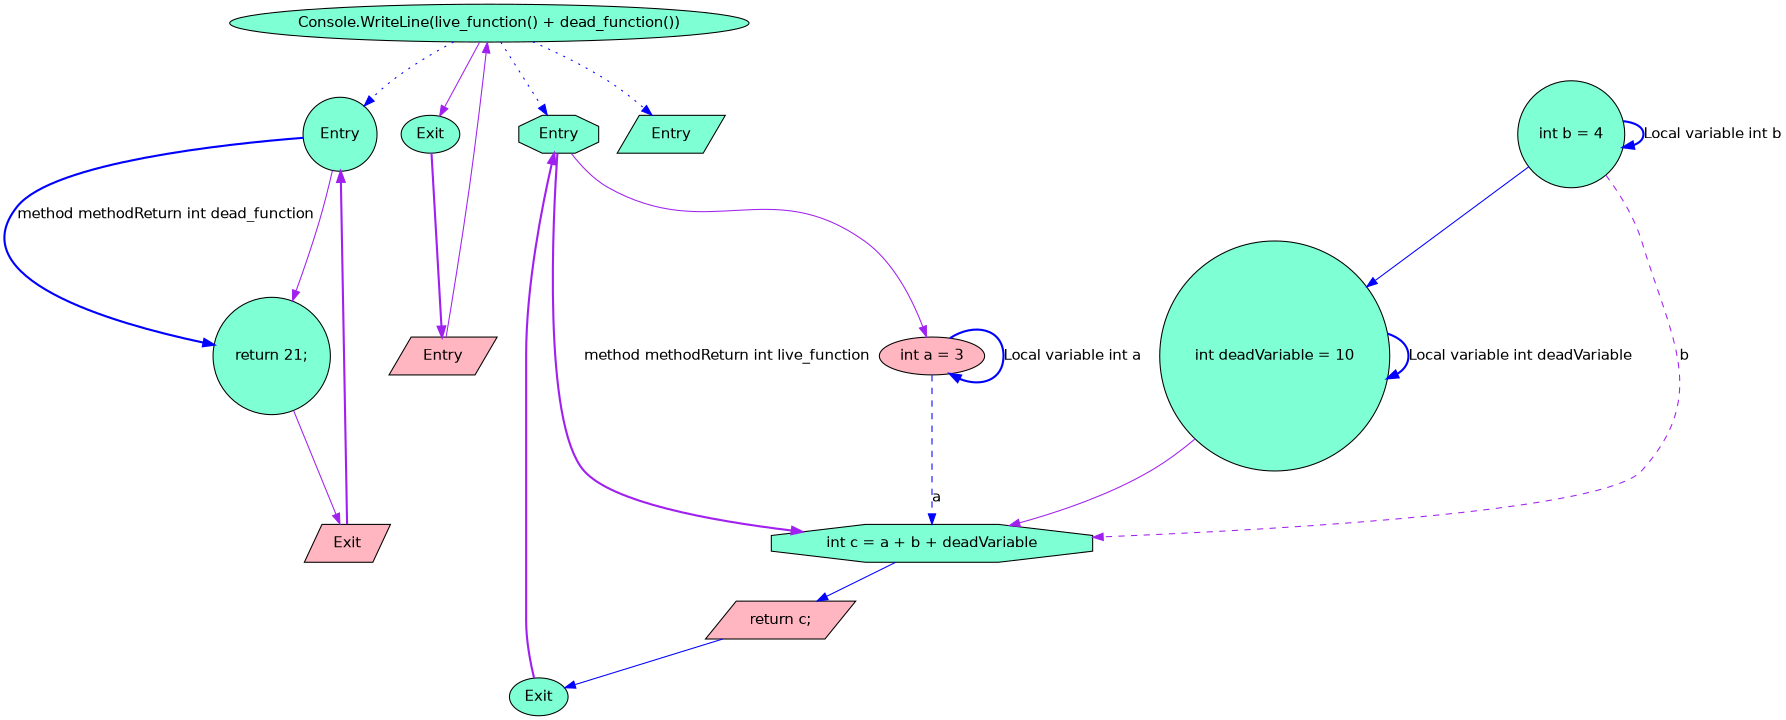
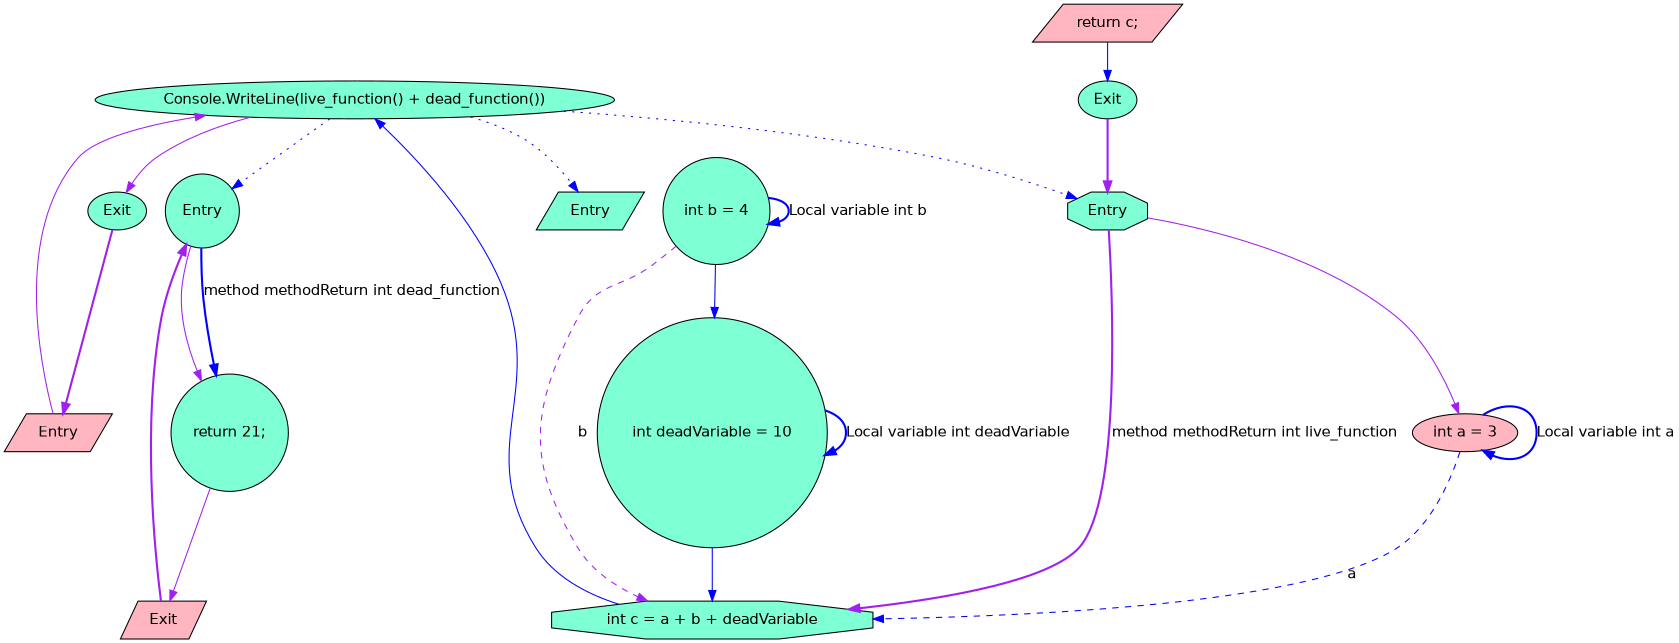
edge "int deadVariable = 10" -> "int c = a + b + deadVariable": color purple -> blue
edge "int c = a + b + deadVariable" -> "return c;": now "int c = a + b + deadVariable" -> "Console.WriteLine(live_function() + dead_function())"
